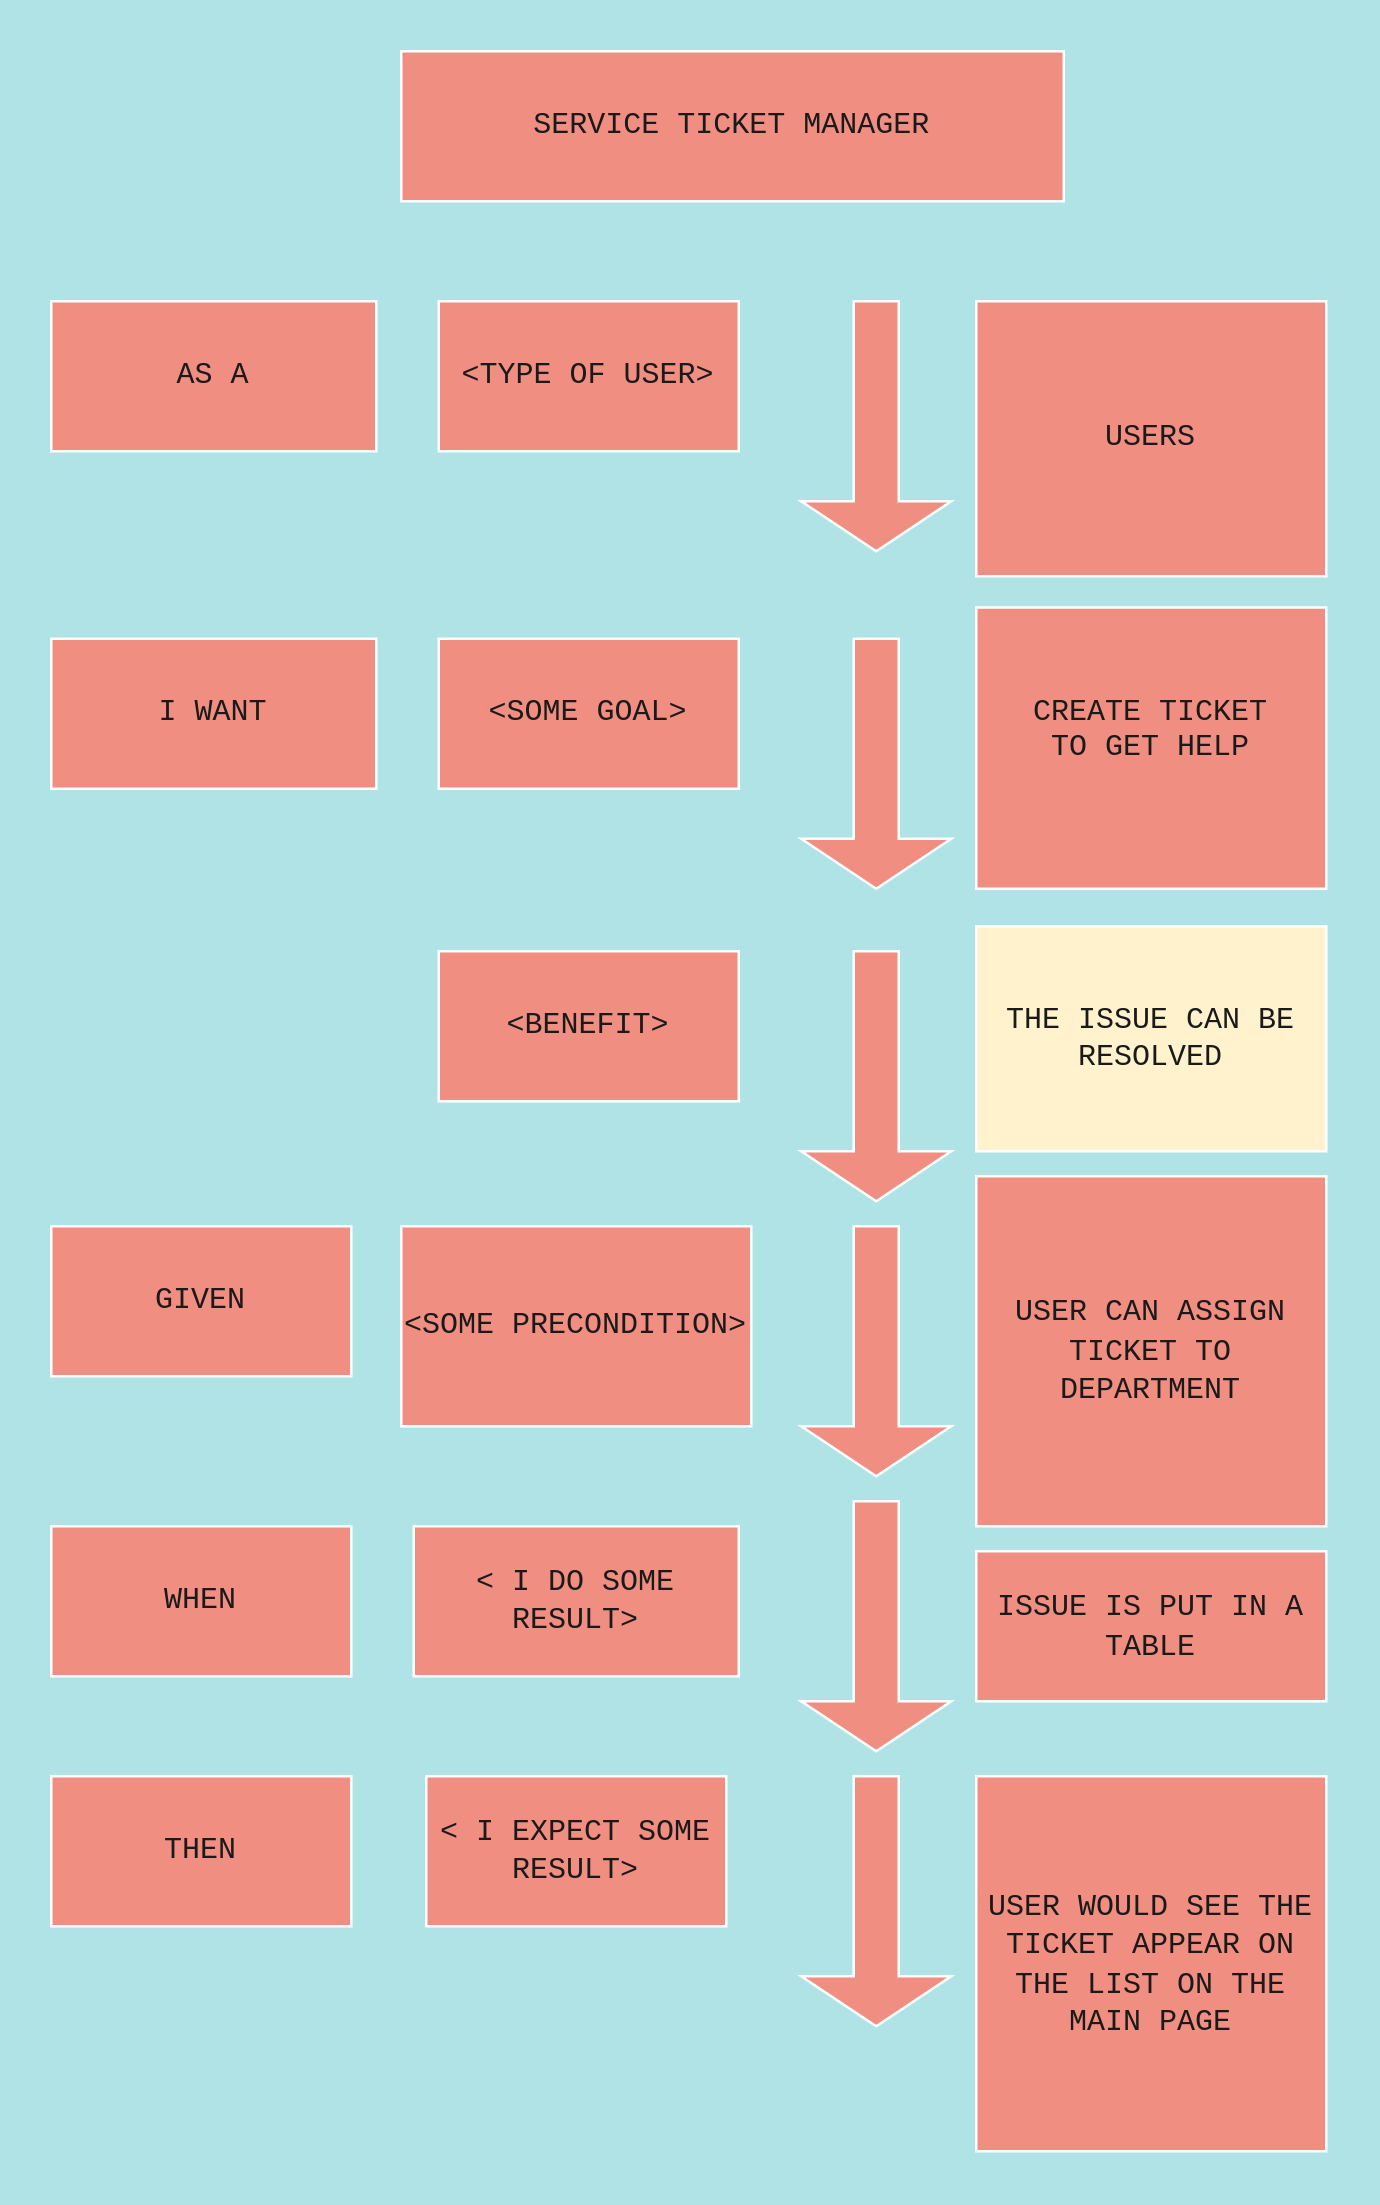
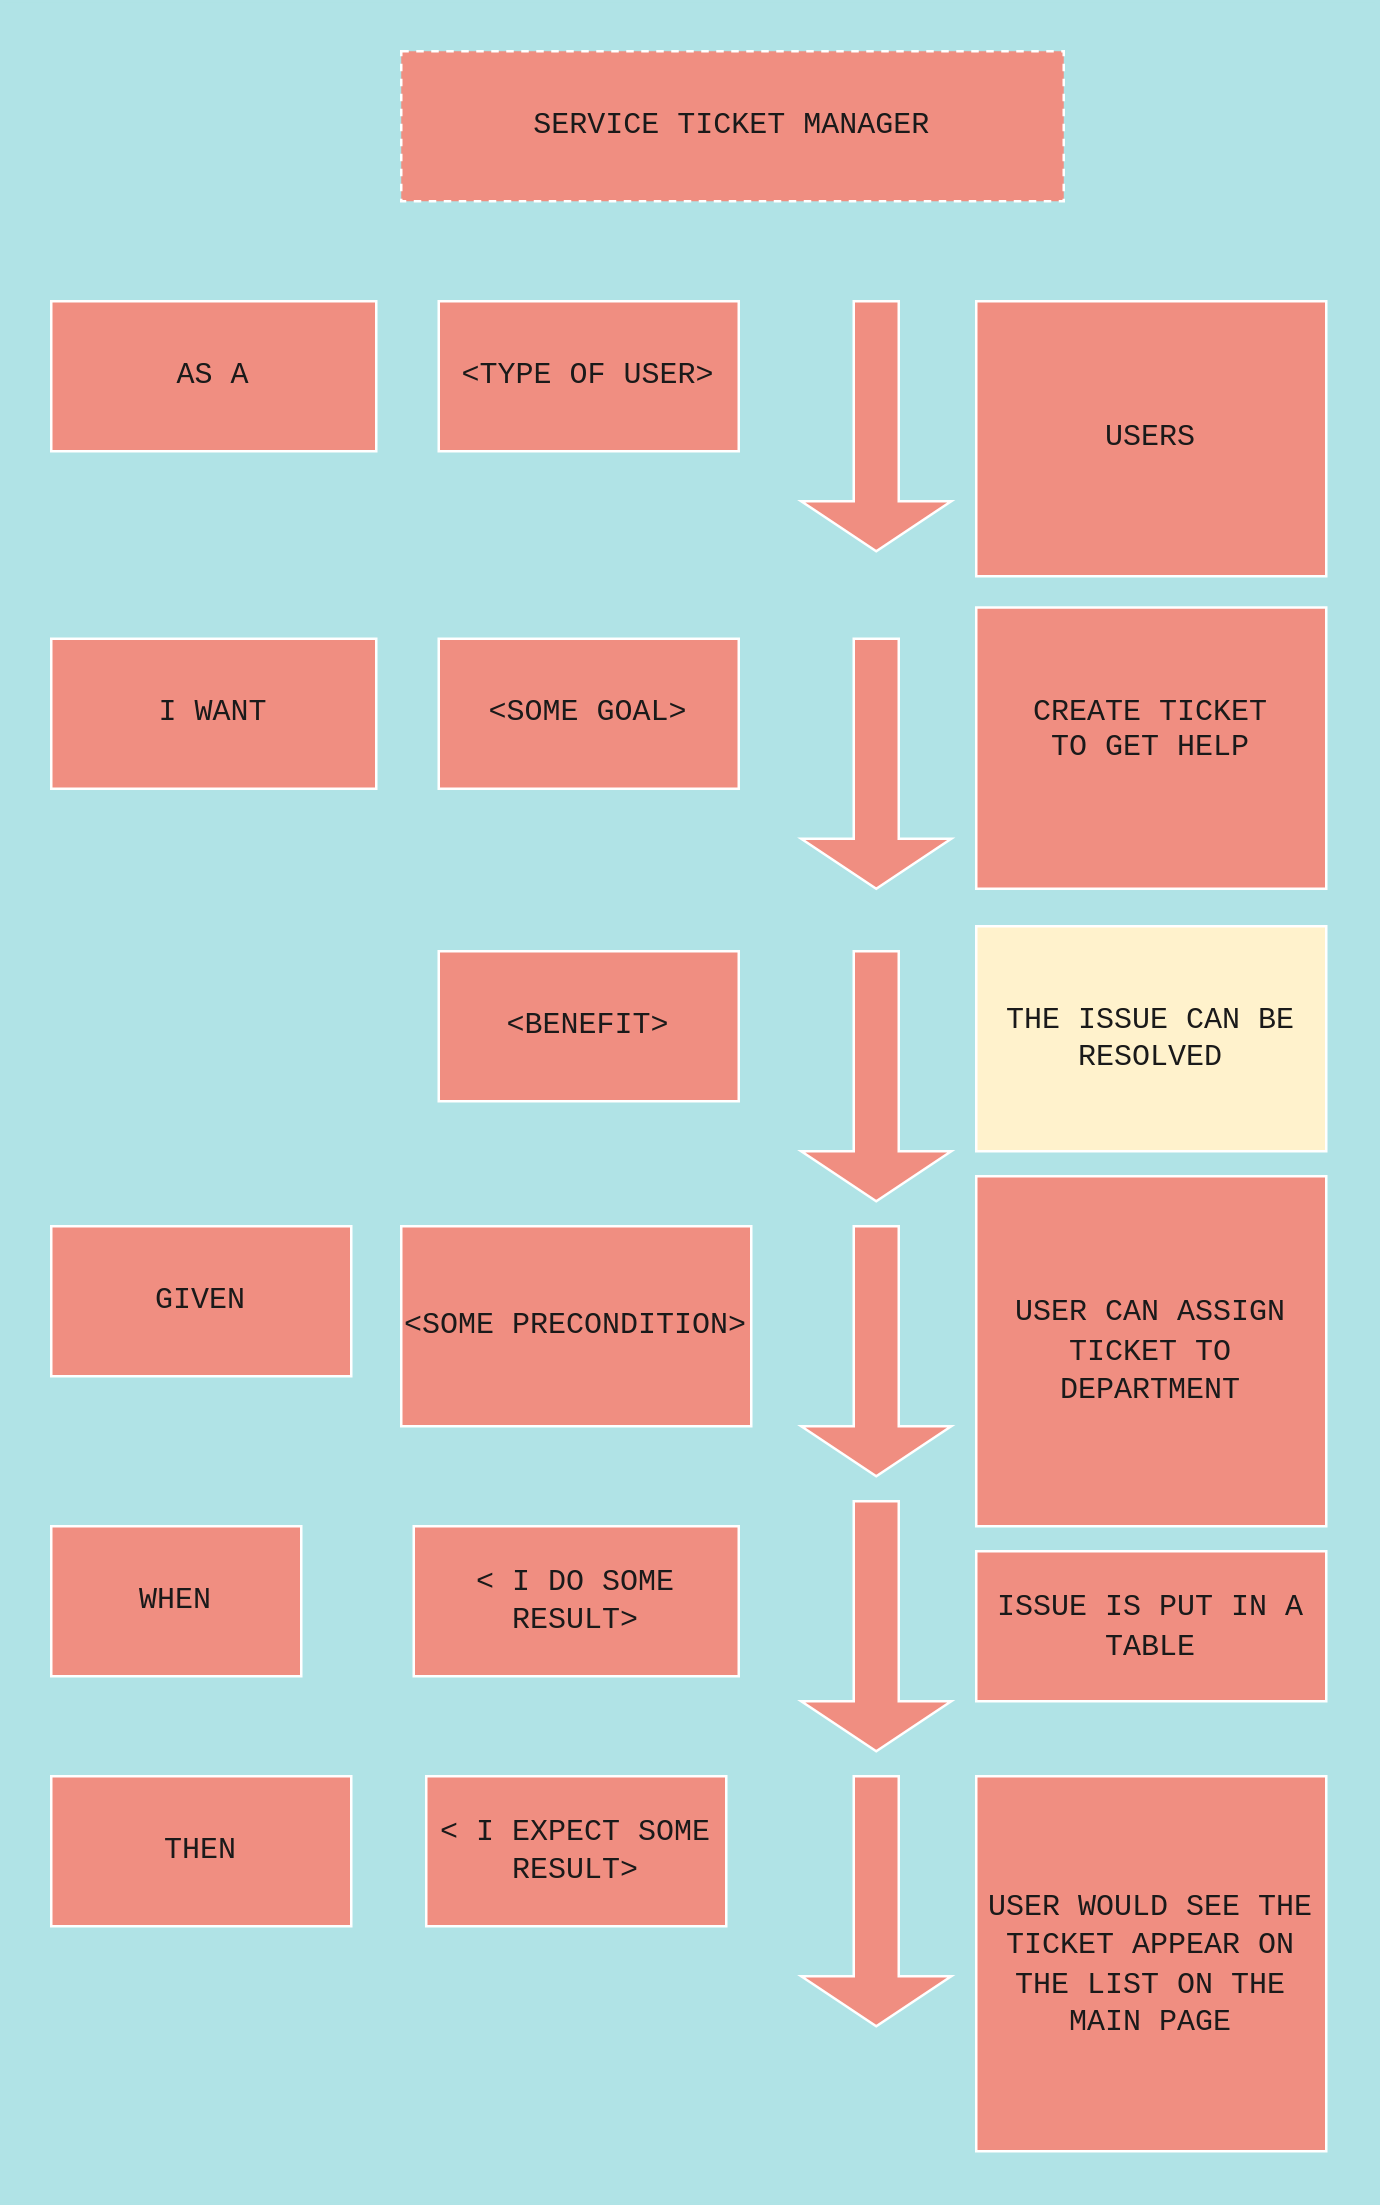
node "SERVICE TICKET MANAGER": style solid -> dashed
node "WHEN": size 300x150 -> 250x150
